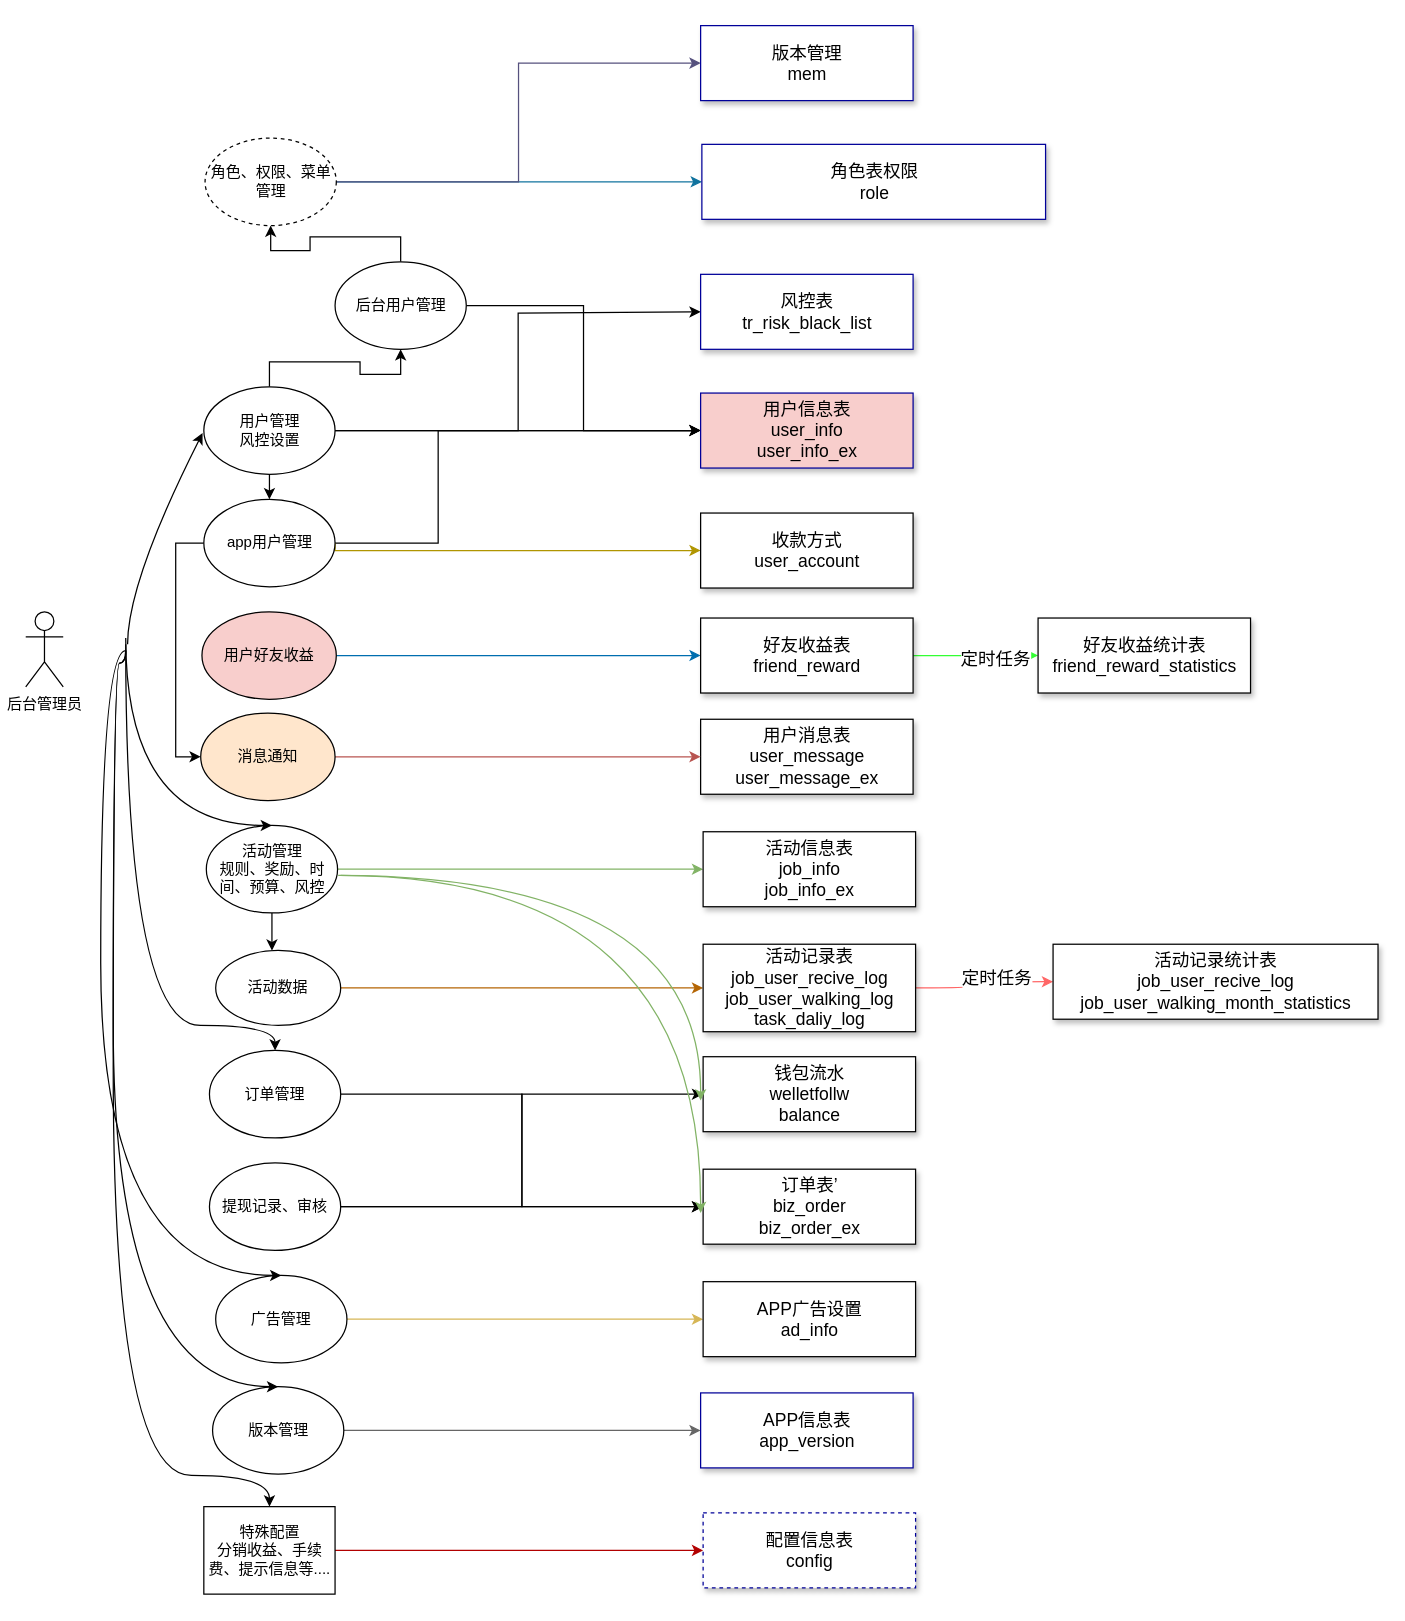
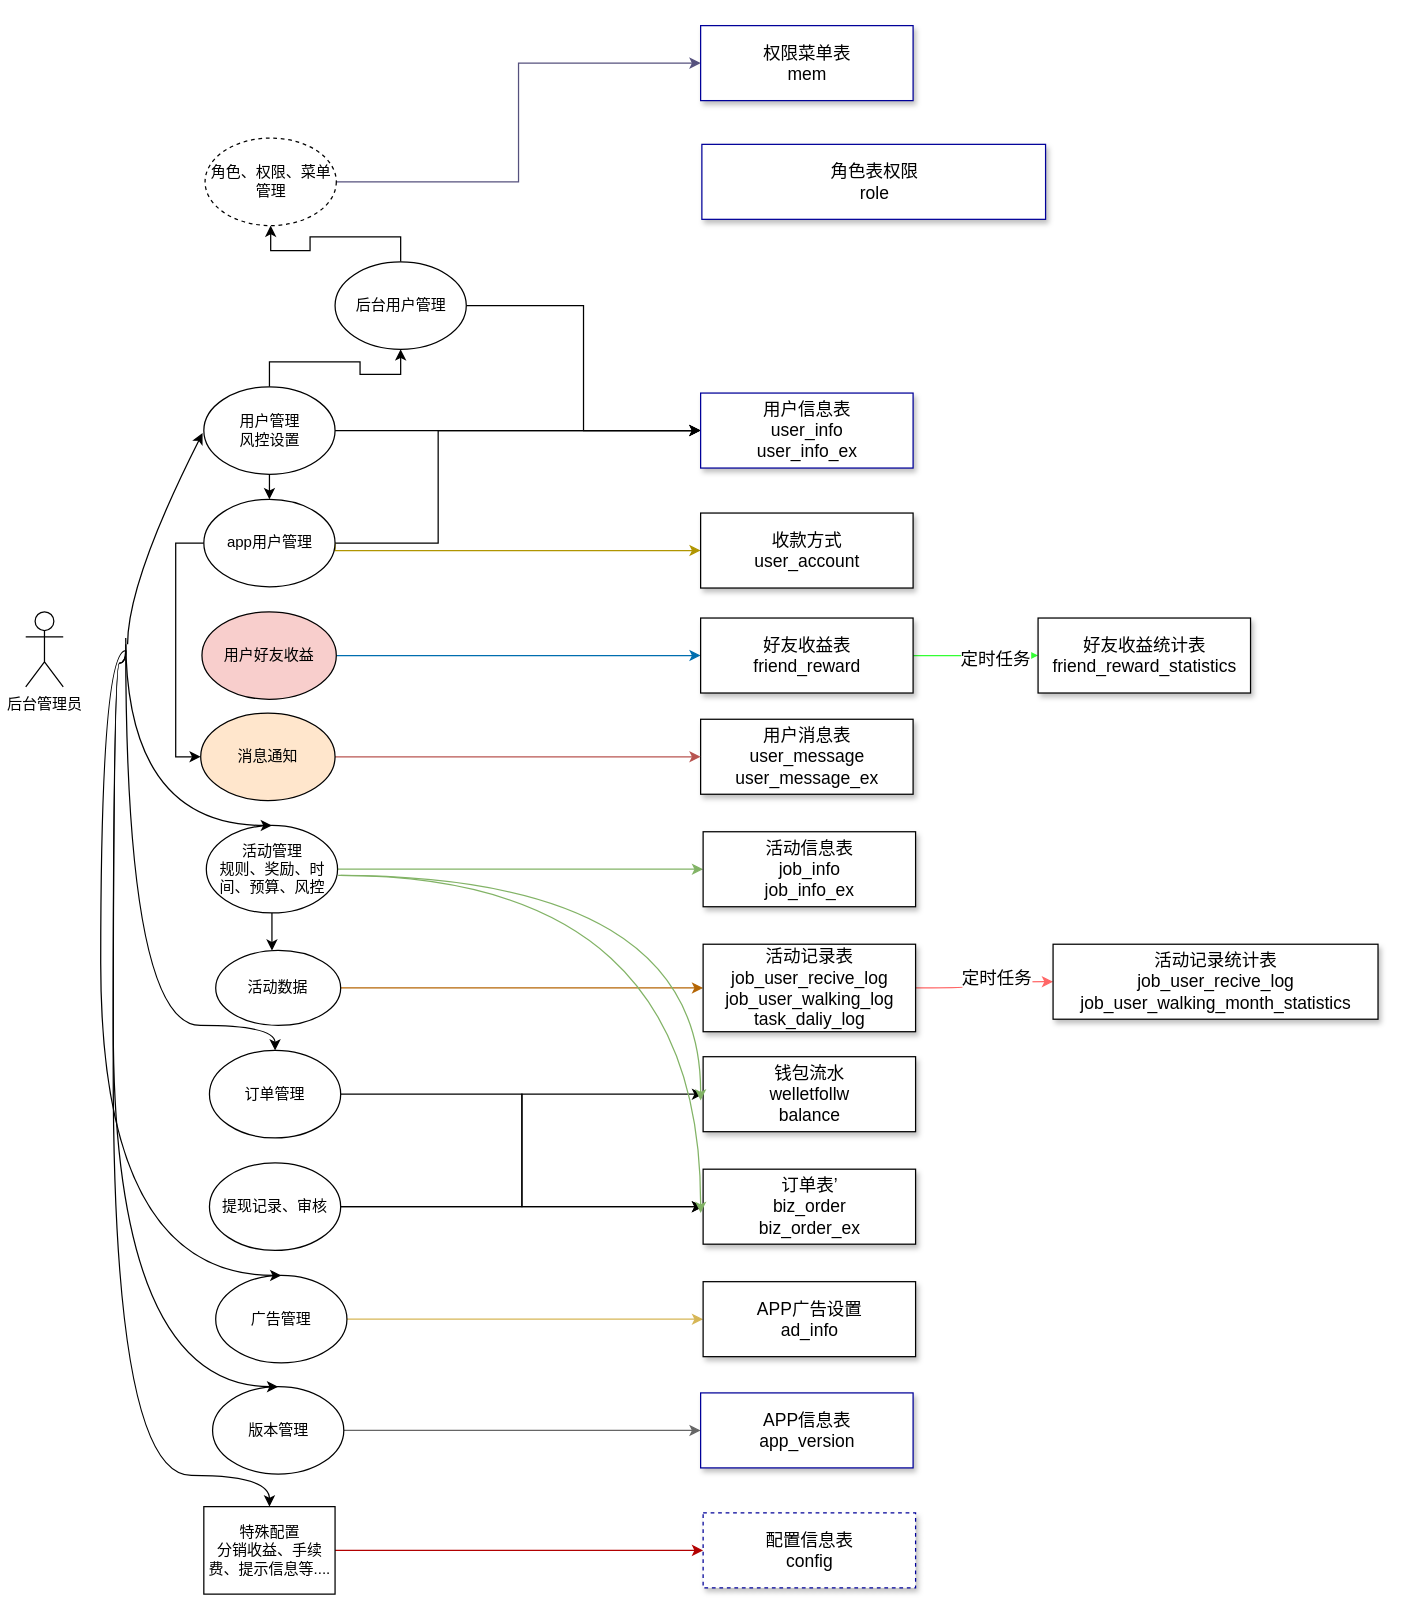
node "版本管理 mem": label "版本管理 mem" -> "权限菜单表 mem"
edge "角色、权限、菜单管理" -> "角色表权限 role": removed
node "风控表 tr_risk_black_list": removed
edge "用户管理 风控设置" -> "风控表 tr_risk_black_list": removed
node "用户信息表 user_info user_info_ex": fillcolor #f8cecc -> #ffffff
